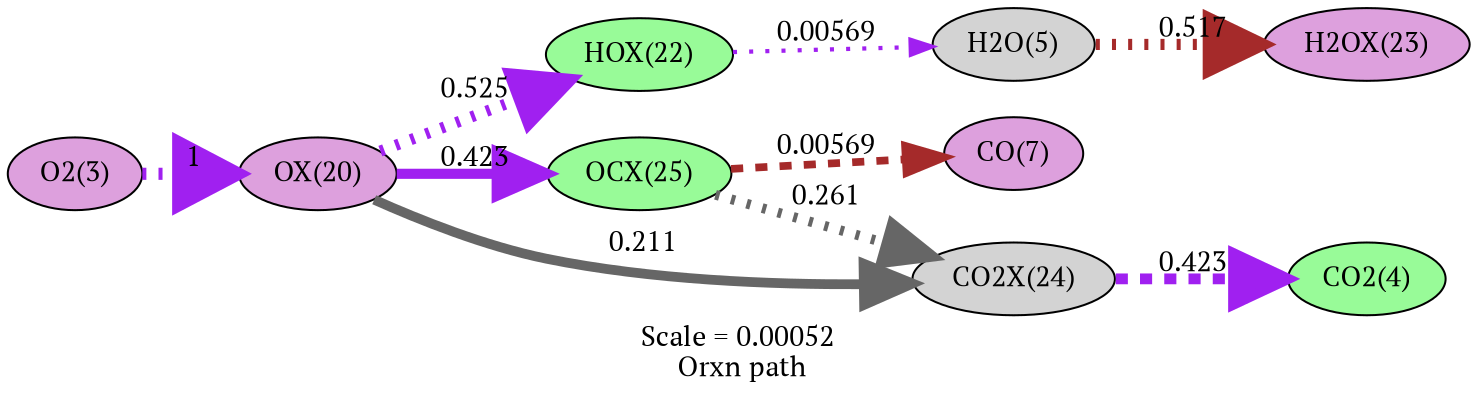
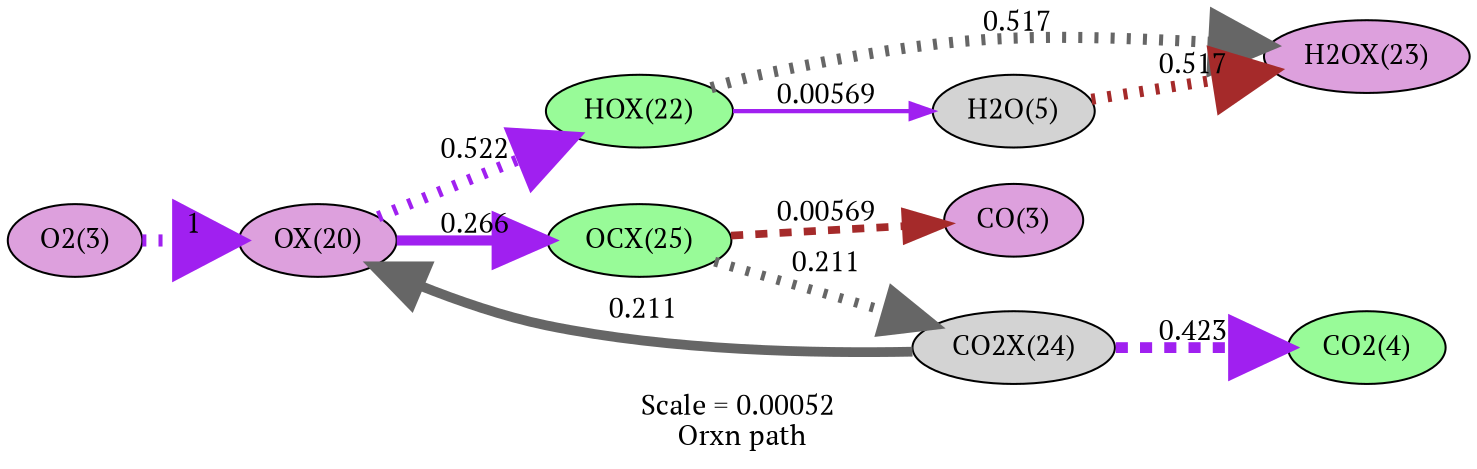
edge "HOX(22)" -> "H2OX(23)": added, label "0.517"
edge "HOX(22)" -> "H2O(5)": style dotted -> bold
edge "OX(20)" -> "HOX(22)": label " 0.525" -> " 0.522"
node "CO(7)": label "CO(7)" -> "CO(3)"
edge "OX(20)" -> "OCX(25)": label " 0.423" -> " 0.266"
edge "OCX(25)" -> "CO2X(24)": label " 0.261" -> " 0.211"
edge "OX(20)" -> "CO2X(24)": reversed
